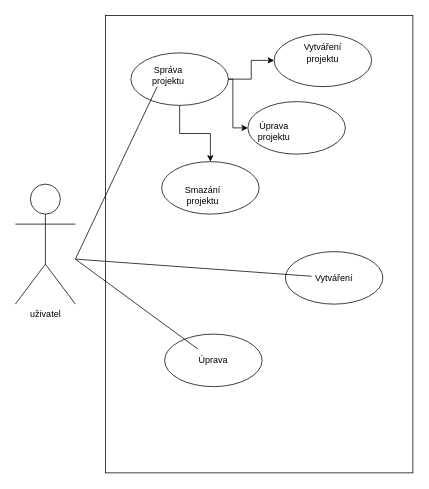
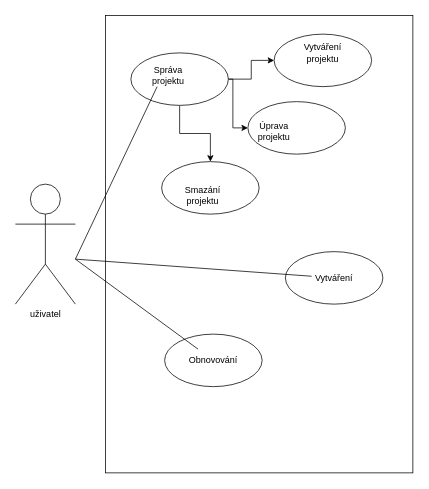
node "Úprava": label "Úprava" -> "Obnovování"
